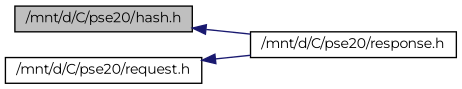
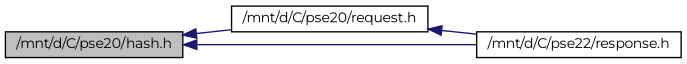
edge "/mnt/d/C/pse20/request.h" -> "/mnt/d/C/pse20/hash.h": added
node "/mnt/d/C/pse20/response.h": label "/mnt/d/C/pse20/response.h" -> "/mnt/d/C/pse22/response.h"
